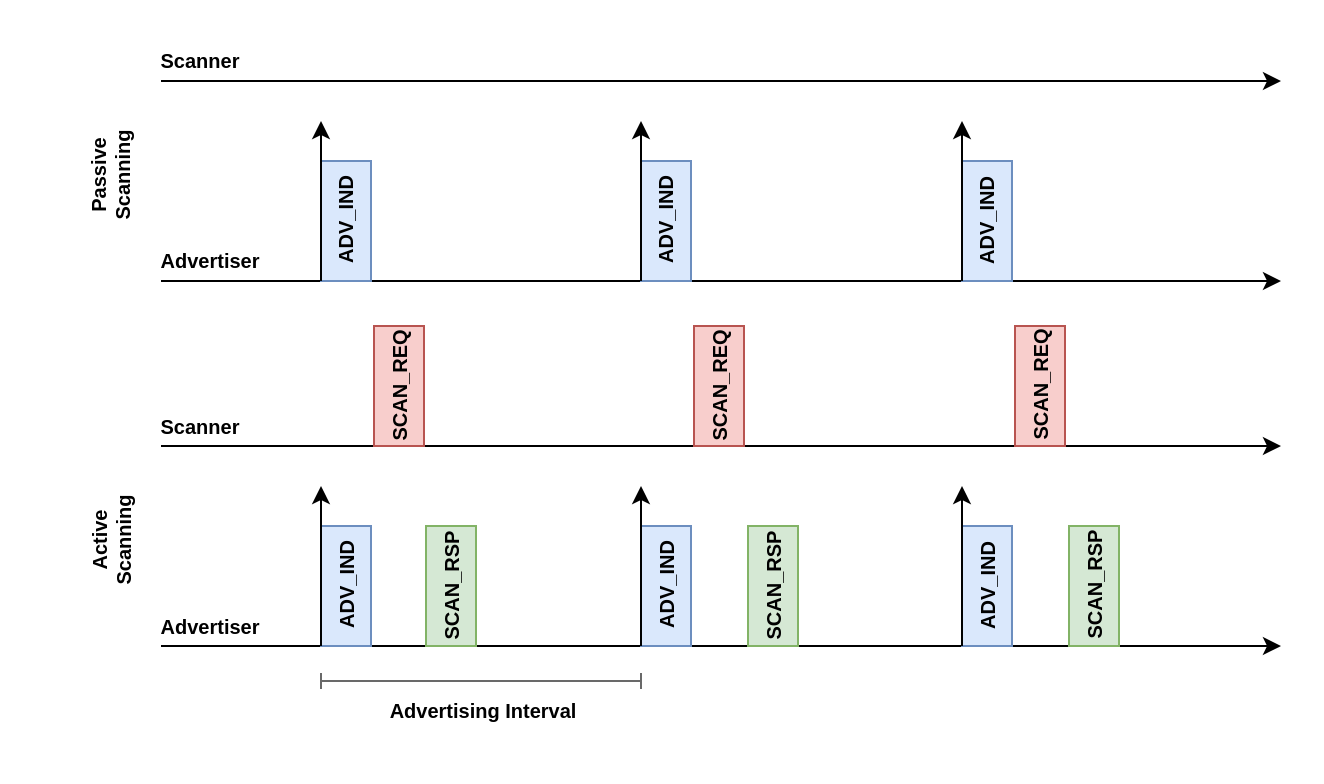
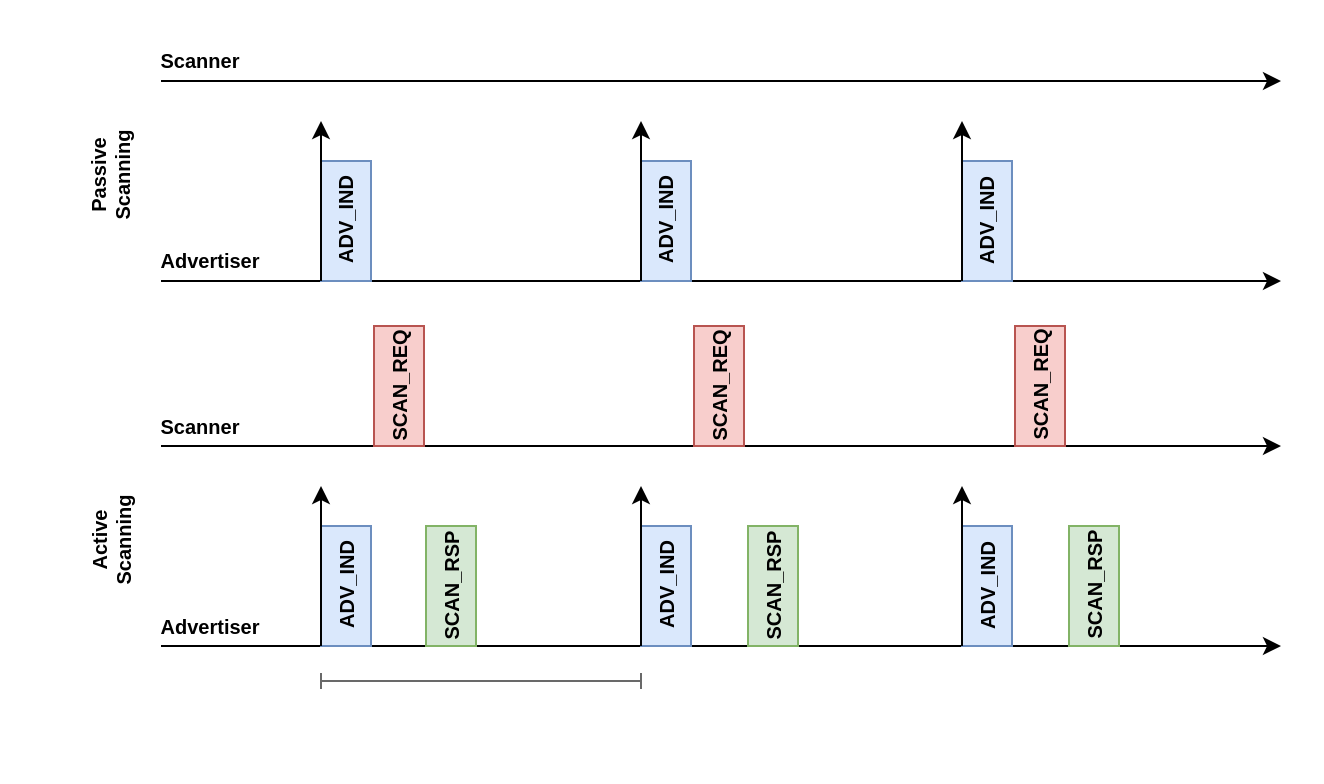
node "Advertising Interval": removed
